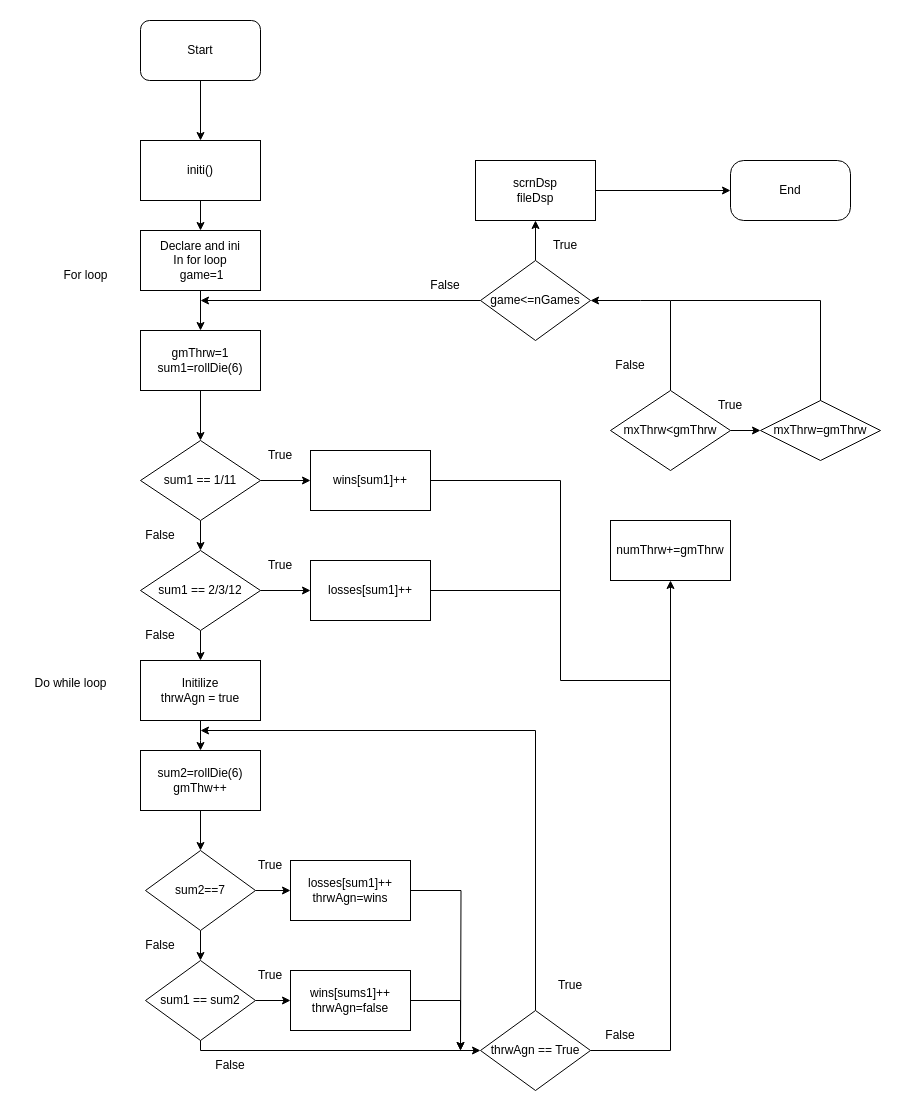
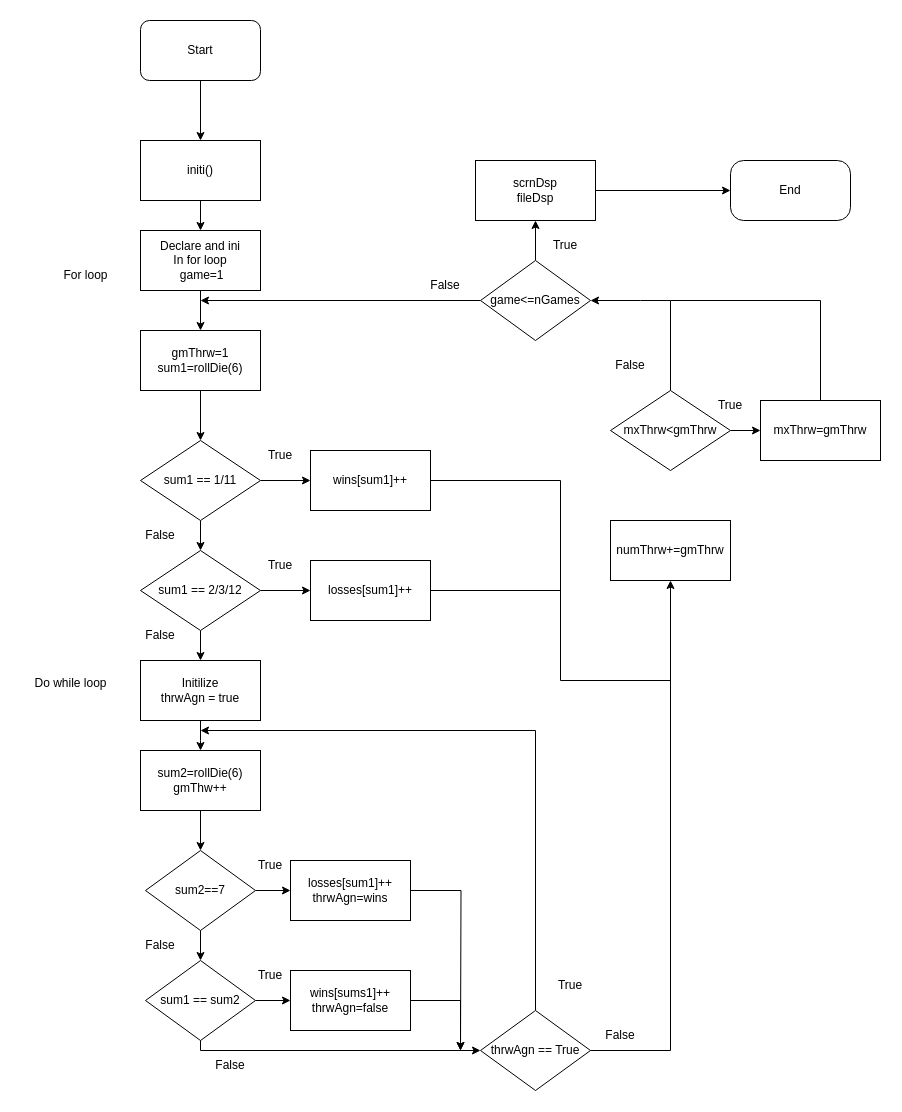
node "mxThrw=gmThrw": shape diamond -> rectangle
